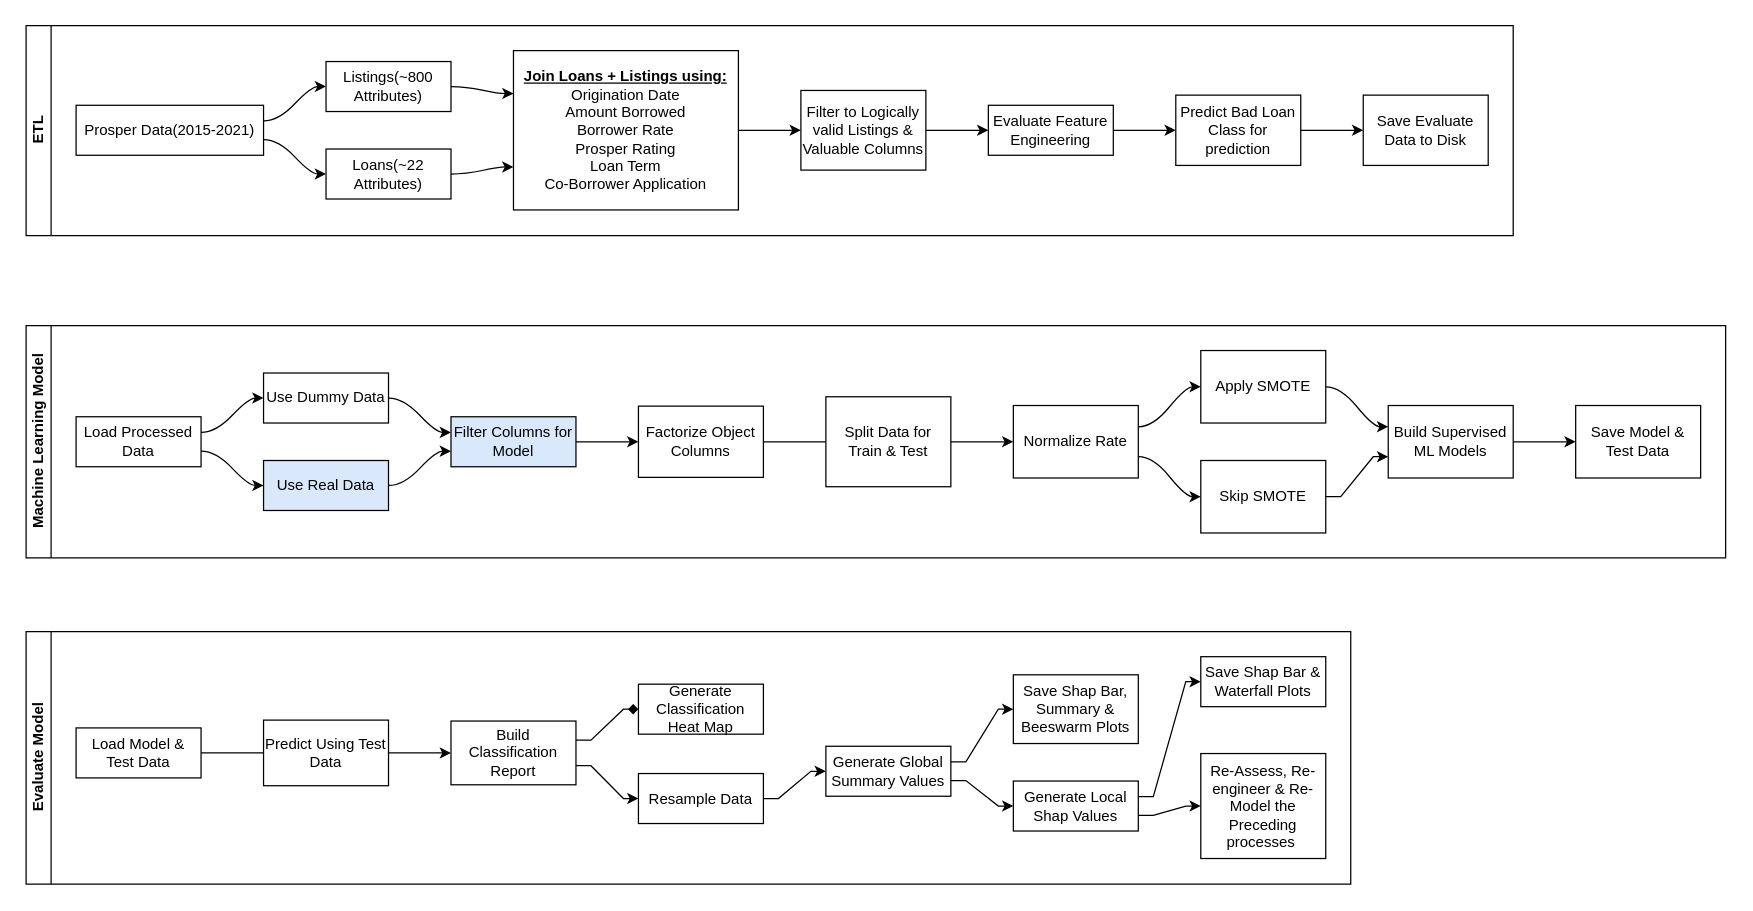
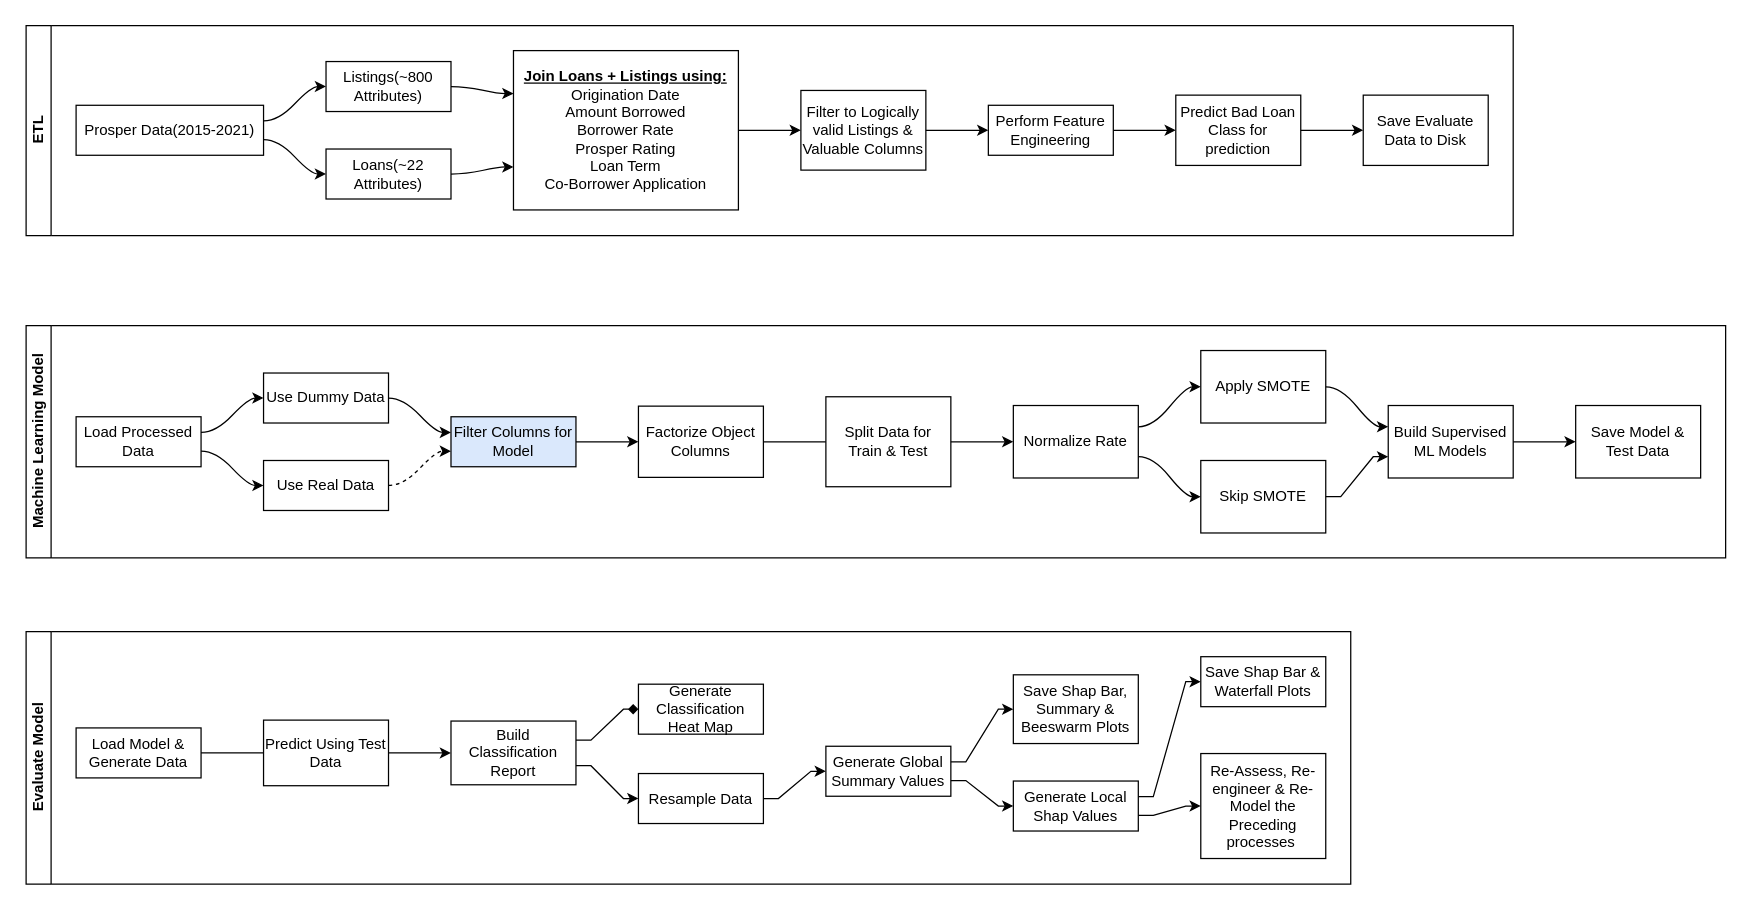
node "Evaluate Feature Engineering": label "Evaluate Feature Engineering" -> "Perform Feature Engineering"
edge "Use Real Data" -> "Filter Columns for Model": style solid -> dashed
node "Use Real Data": fillcolor #dae8fc -> #ffffff
node "Load Model & Test Data": label "Load Model & Test Data" -> "Load Model & Generate Data"
